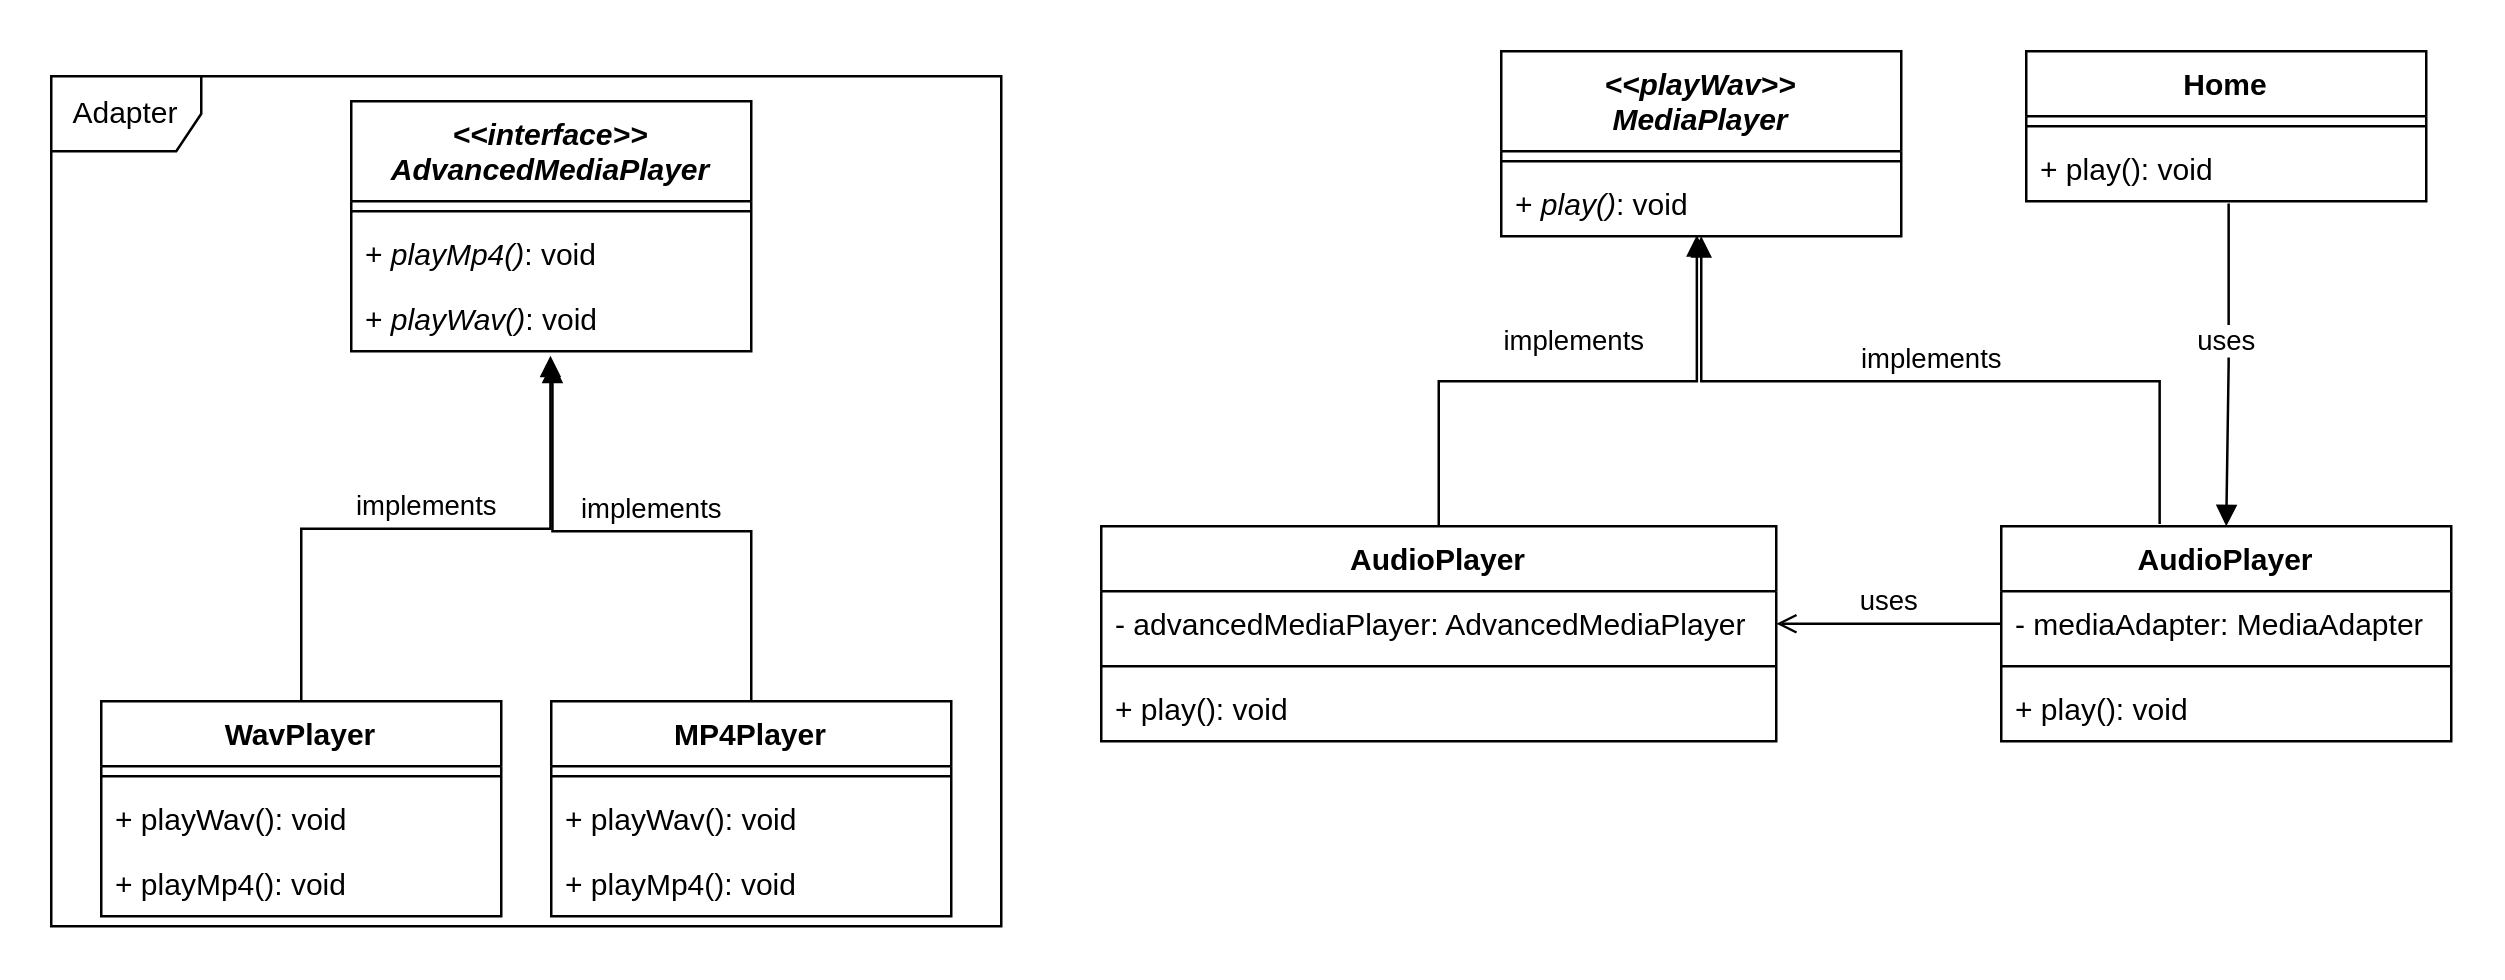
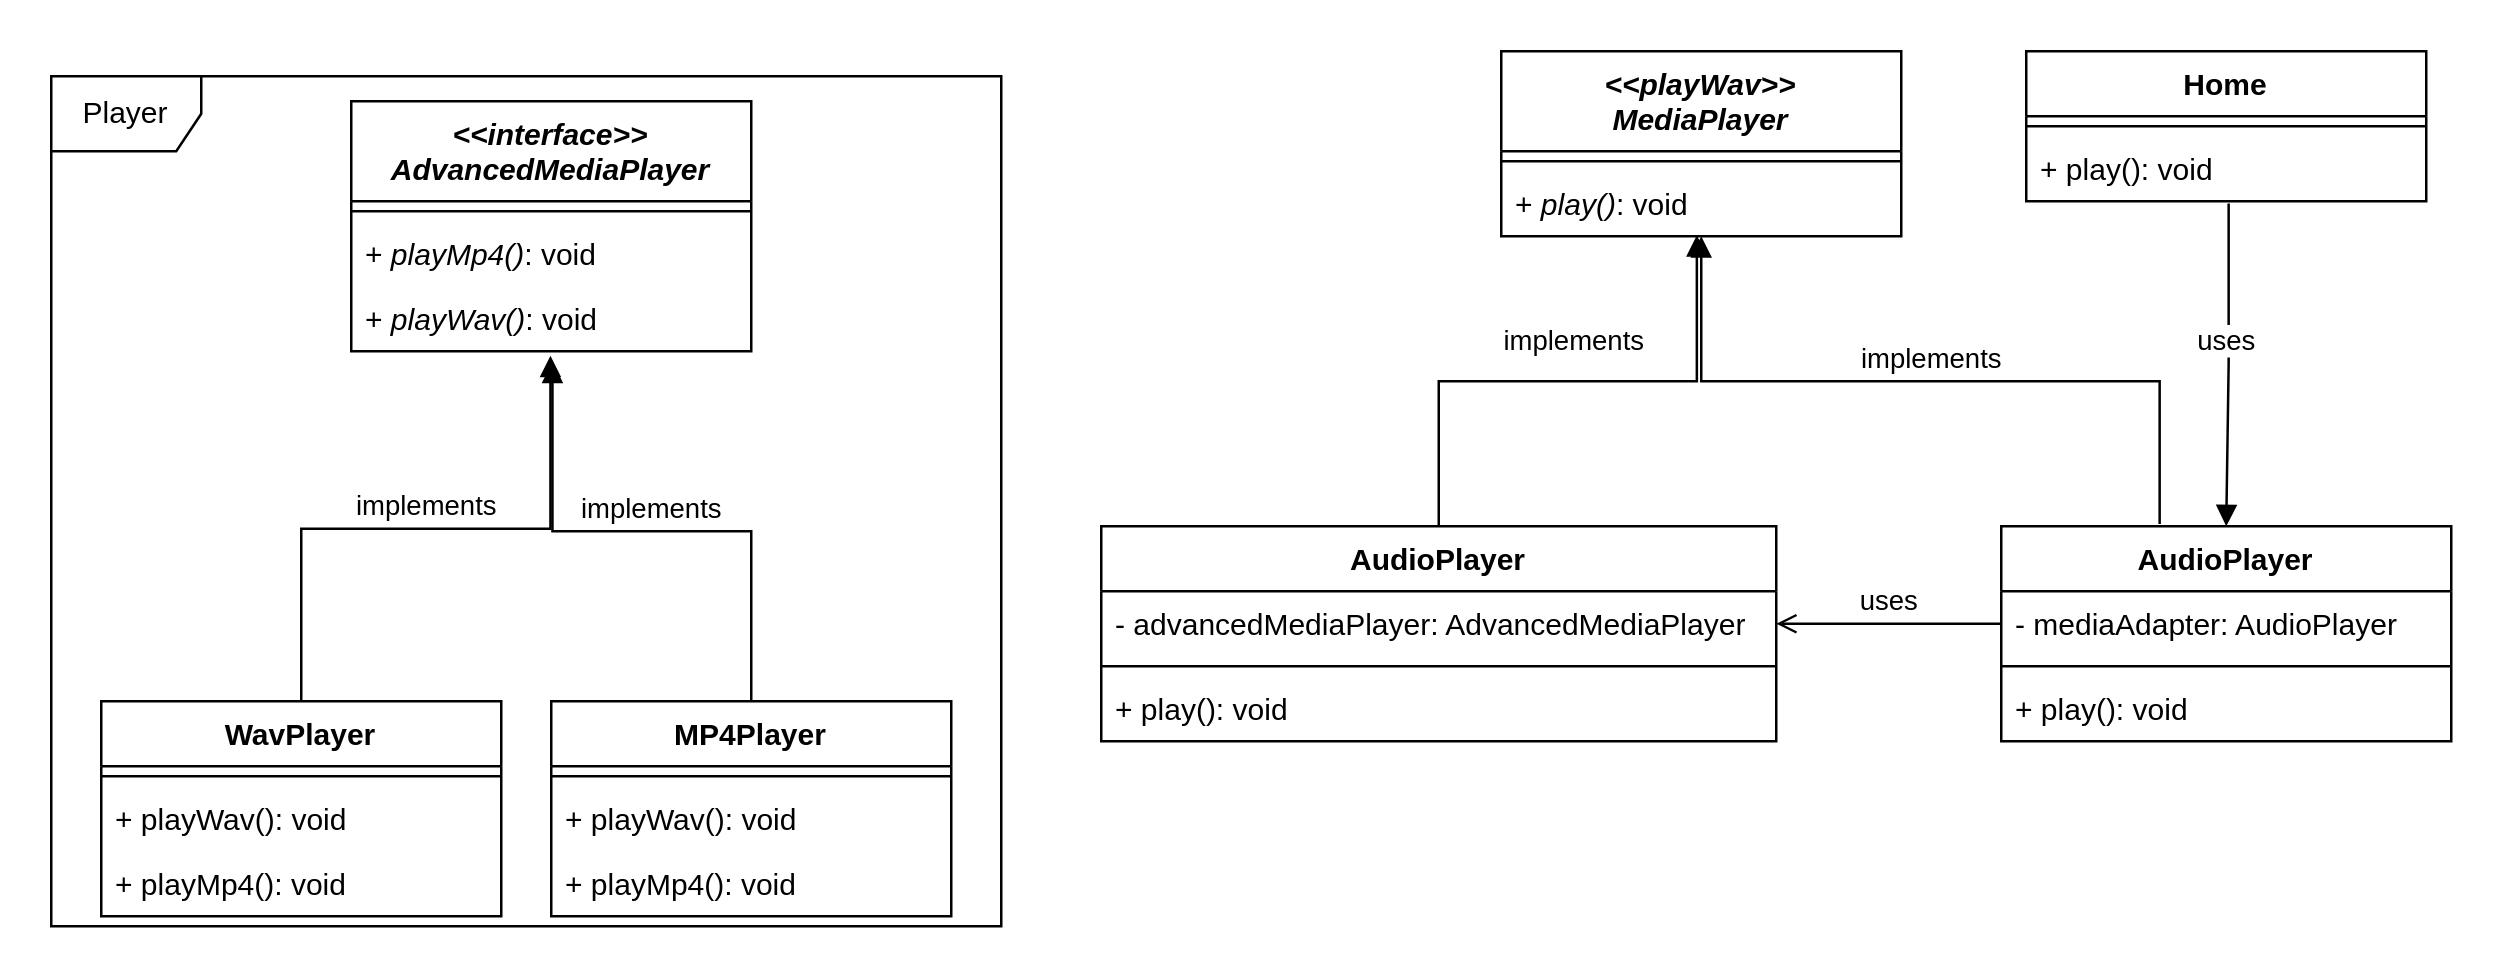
node "Adapter": label "Adapter" -> "Player"
node "- mediaAdapter: MediaAdapter": label "- mediaAdapter: MediaAdapter" -> "- mediaAdapter: AudioPlayer"
